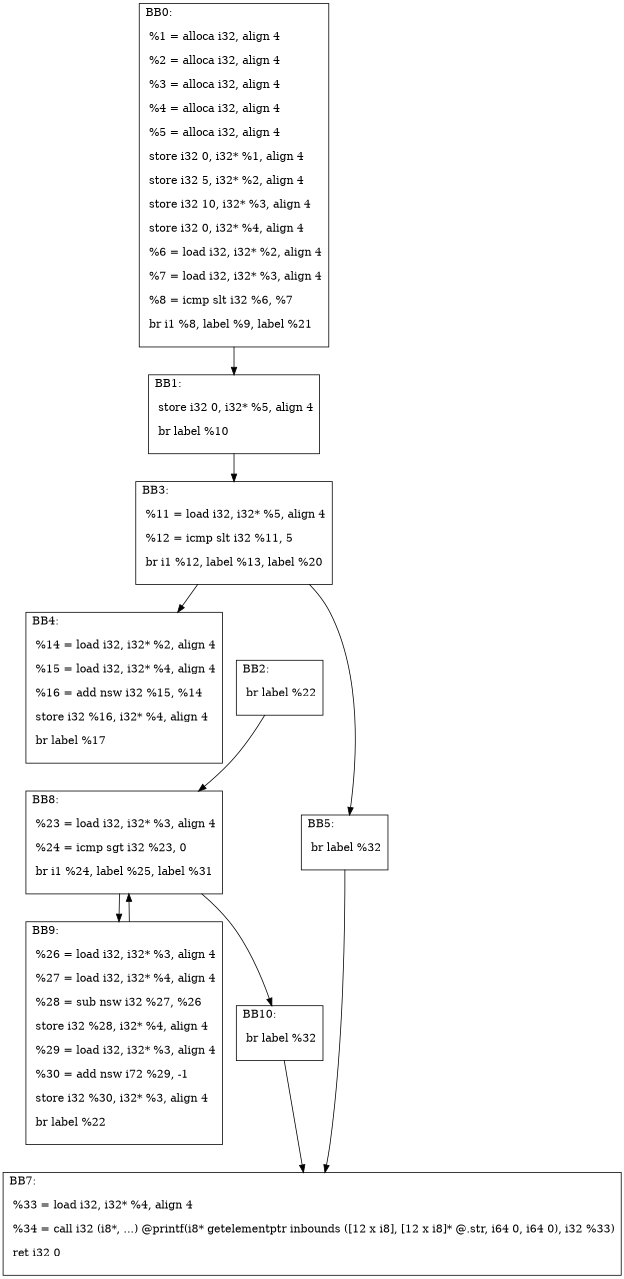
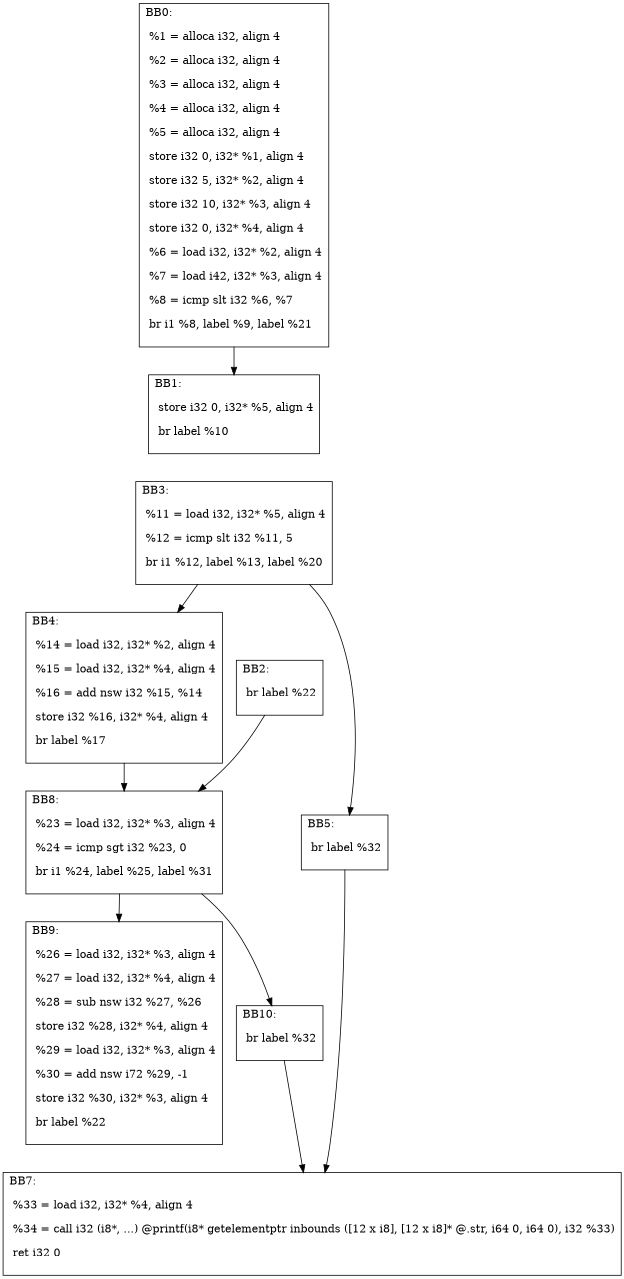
node "BB0:": text "%7 = load i32, i32* %3, align 4" -> "%7 = load i42, i32* %3, align 4"
edge "BB1:" -> "BB3:": removed
edge "BB9:" -> "BB8:": now "BB4:" -> "BB8:"
